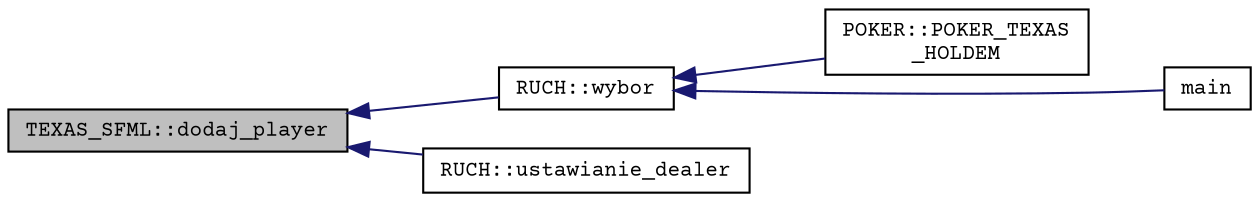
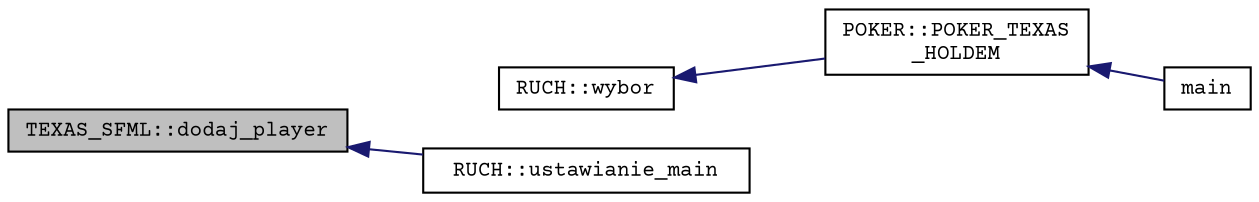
edge "main" -> "RUCH::wybor": now "main" -> "POKER::POKER_TEXAS _HOLDEM"
edge "RUCH::wybor" -> "TEXAS_SFML::dodaj_player": removed
node "RUCH::ustawianie_dealer": label "RUCH::ustawianie_dealer" -> "RUCH::ustawianie_main"
